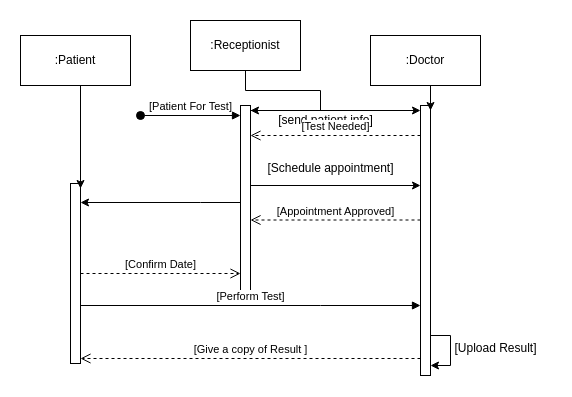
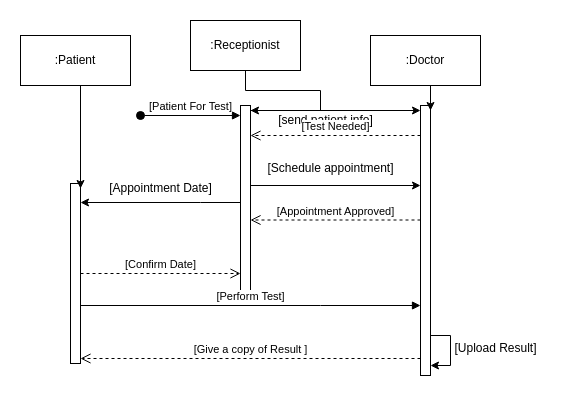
node "[Appointment Date]": added
